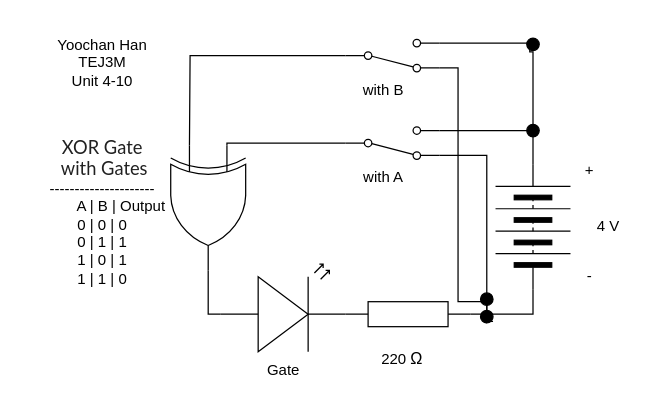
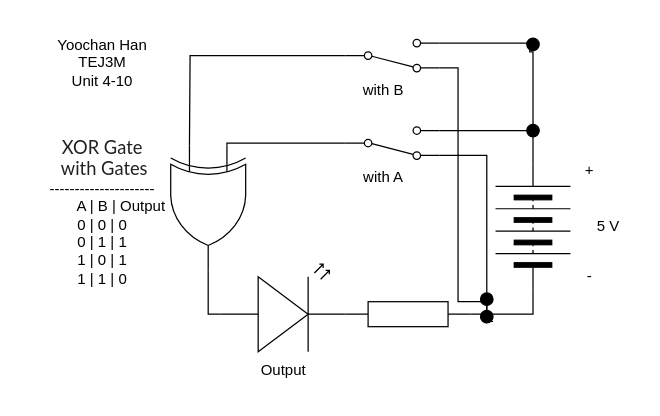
node "4 V": label "4 V" -> "5 V"
node "220 Ω": removed
node "Gate": label "Gate" -> "Output"
